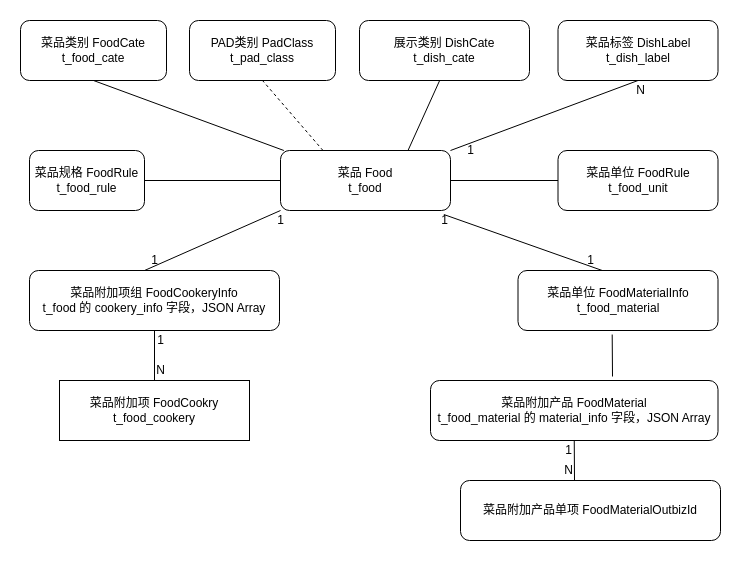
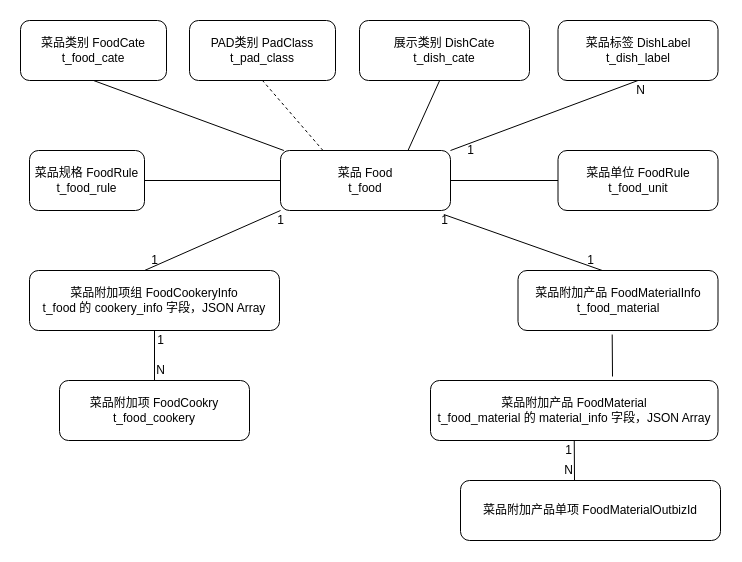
node "菜品单位 FoodMaterialInfo t_food_material": label "菜品单位 FoodMaterialInfo t_food_material" -> "菜品附加产品 FoodMaterialInfo t_food_material"
node "菜品附加项 FoodCookry t_food_cookery": shape rectangle -> rounded rectangle
